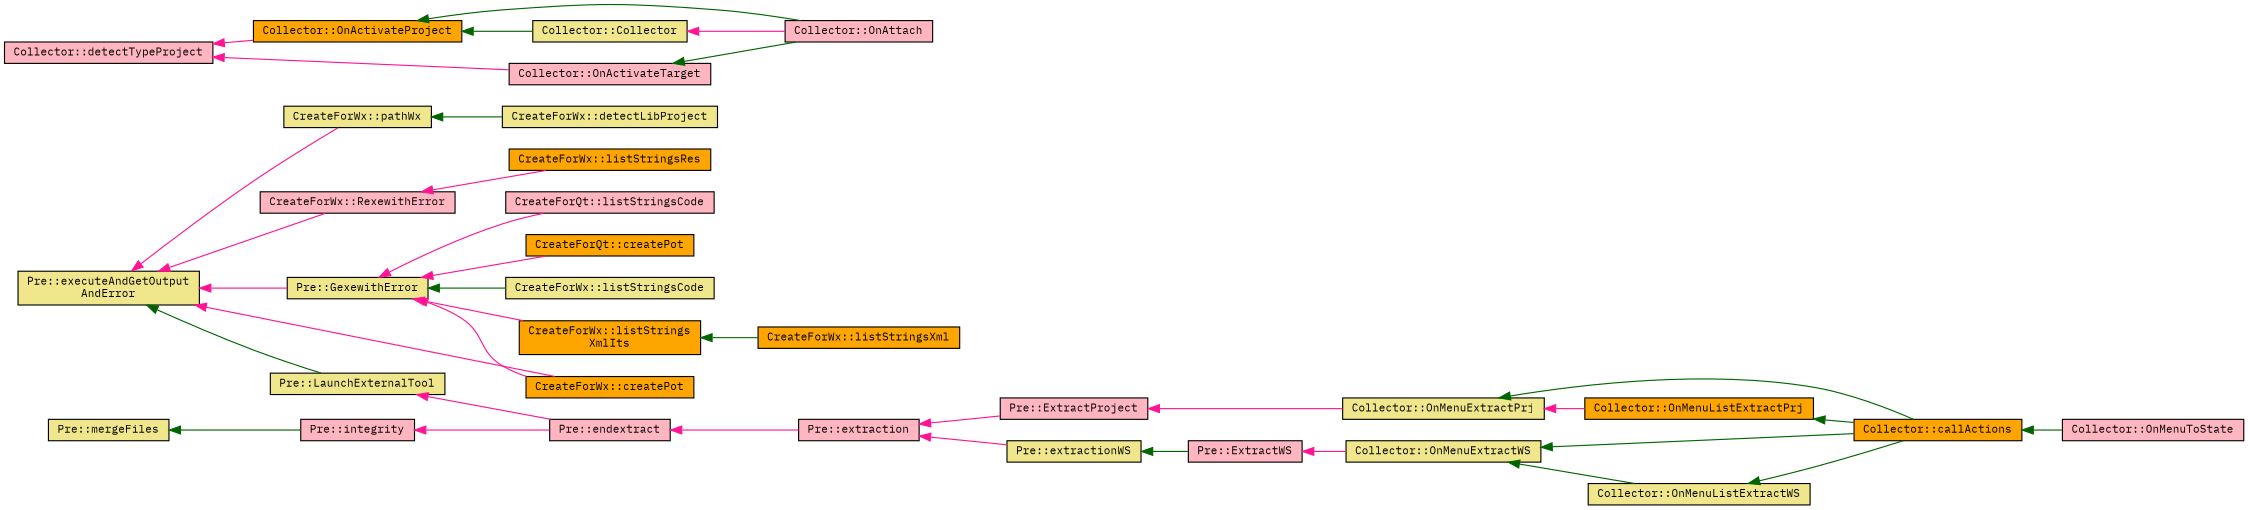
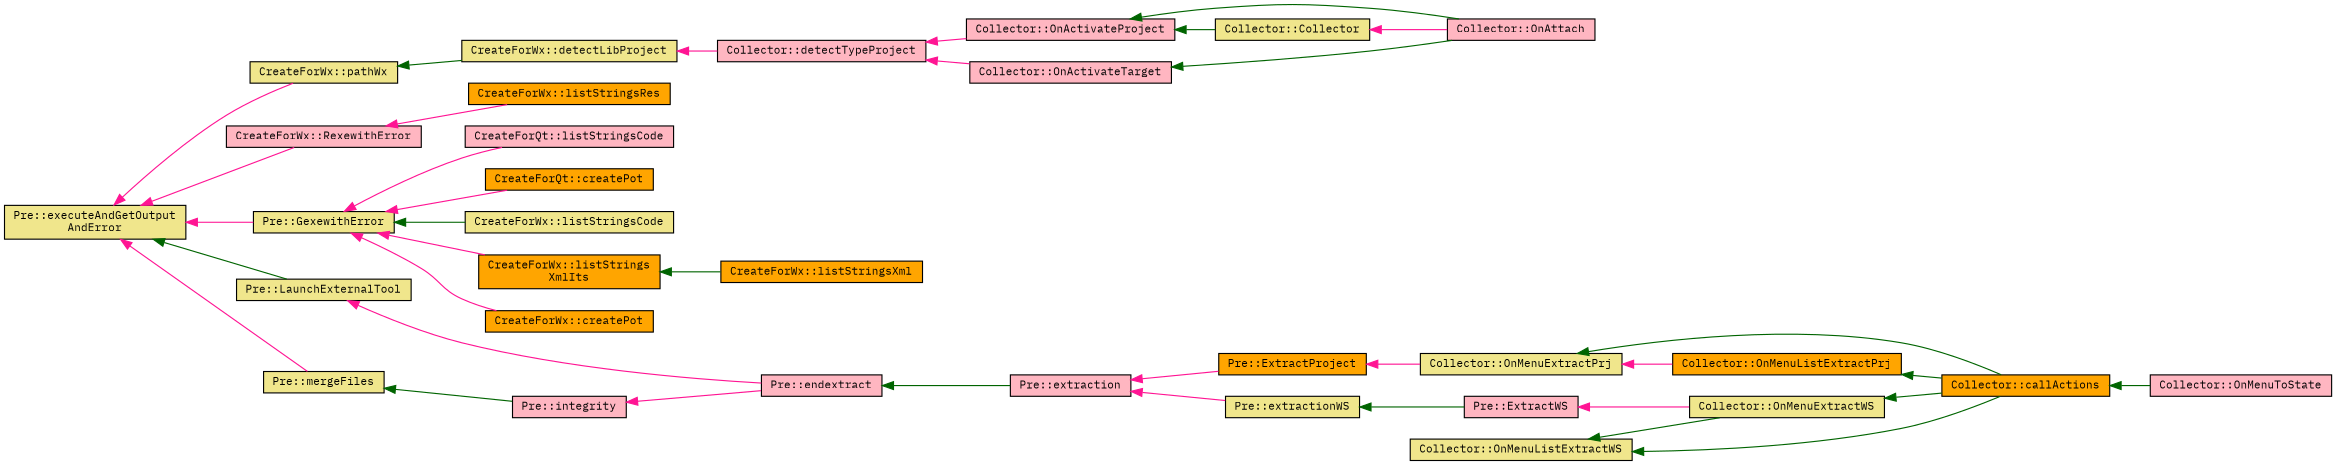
node "Collector::OnActivateProject": fillcolor orange -> lightpink
edge "Collector::detectTypeProject" -> "CreateForWx::detectLibProject": added
edge "CreateForWx::createPot" -> "Pre::executeAndGetOutput AndError": now "Pre::mergeFiles" -> "Pre::executeAndGetOutput AndError"
node "Pre::ExtractProject": fillcolor lightpink -> orange
edge "Pre::extraction" -> "Pre::endextract": color deeppink -> darkgreen
edge "Collector::OnMenuListExtractWS" -> "Collector::OnMenuExtractWS": reversed
